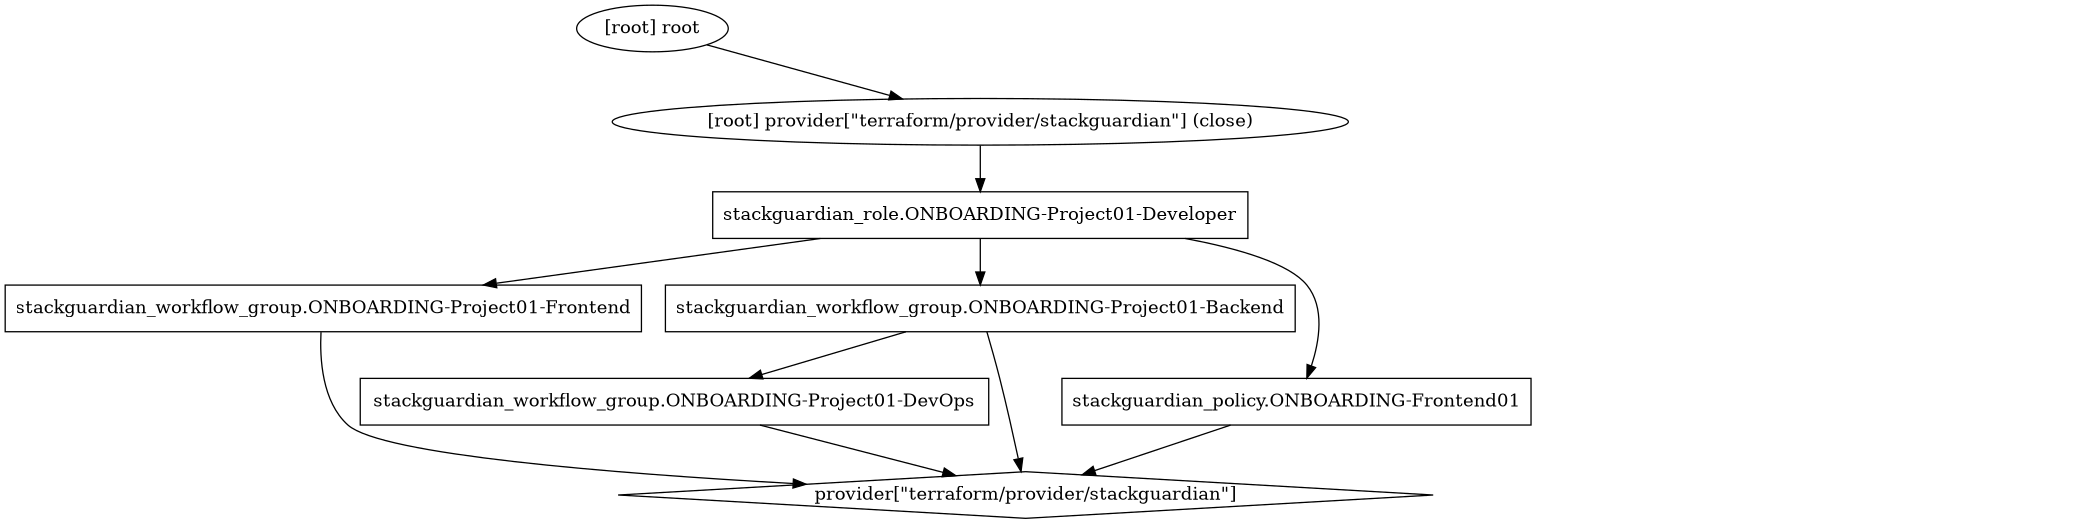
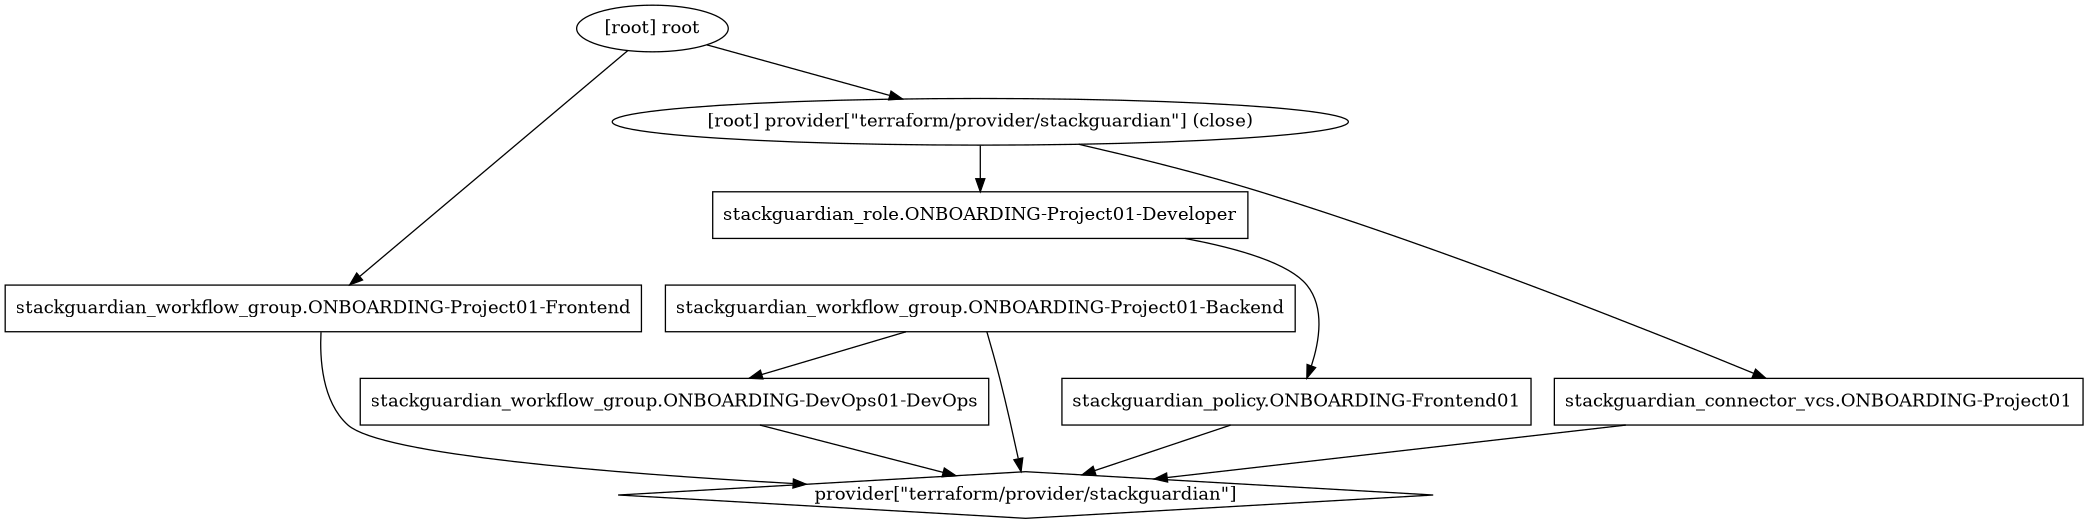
edge "stackguardian_role.ONBOARDING-Project01-Developer" -> "stackguardian_workflow_group.ONBOARDING-Project01-Backend": removed
edge "stackguardian_role.ONBOARDING-Project01-Developer" -> "stackguardian_workflow_group.ONBOARDING-Project01-Frontend": now "[root] root" -> "stackguardian_workflow_group.ONBOARDING-Project01-Frontend"
node "stackguardian_workflow_group.ONBOARDING-Project01-DevOps": label "stackguardian_workflow_group.ONBOARDING-Project01-DevOps" -> "stackguardian_workflow_group.ONBOARDING-DevOps01-DevOps"
node "stackguardian_connector_vcs.ONBOARDING-Project01": added
